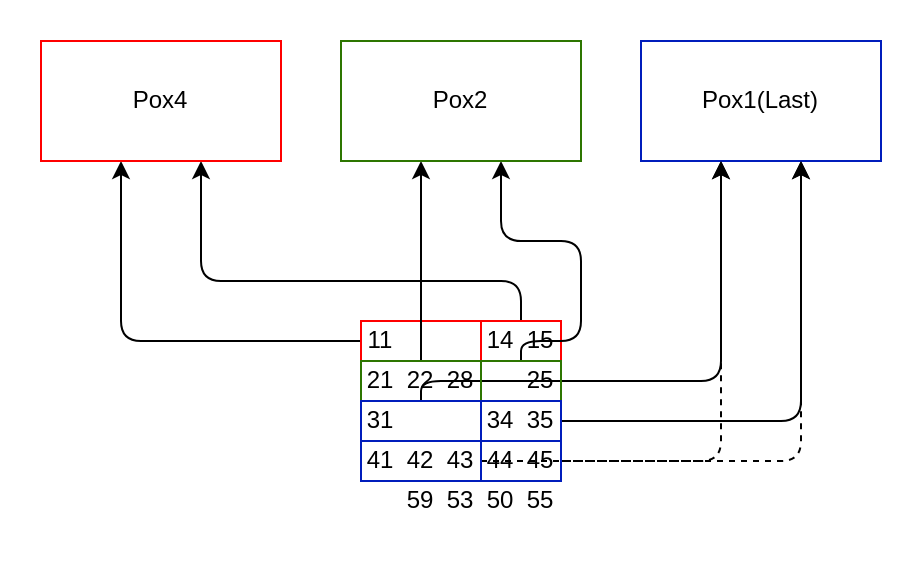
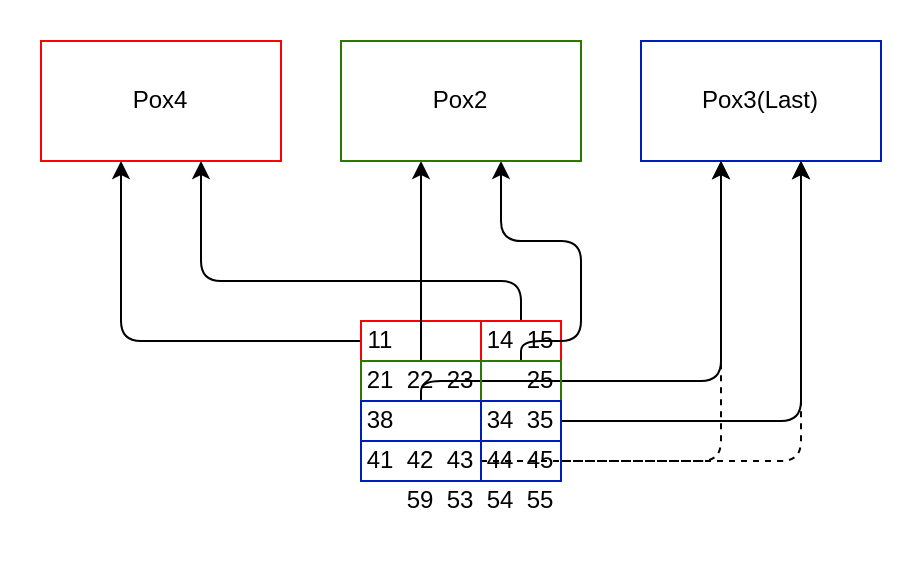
node "Pox1(Last)": label "Pox1(Last)" -> "Pox3(Last)"
node "28": label "28" -> "23"
node "31": label "31" -> "38"
node "50": label "50" -> "54"
